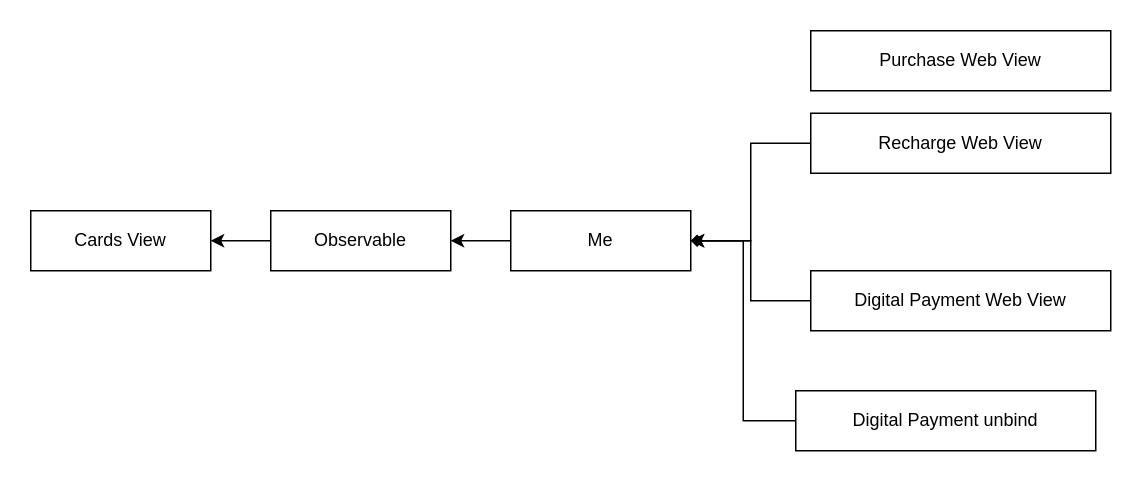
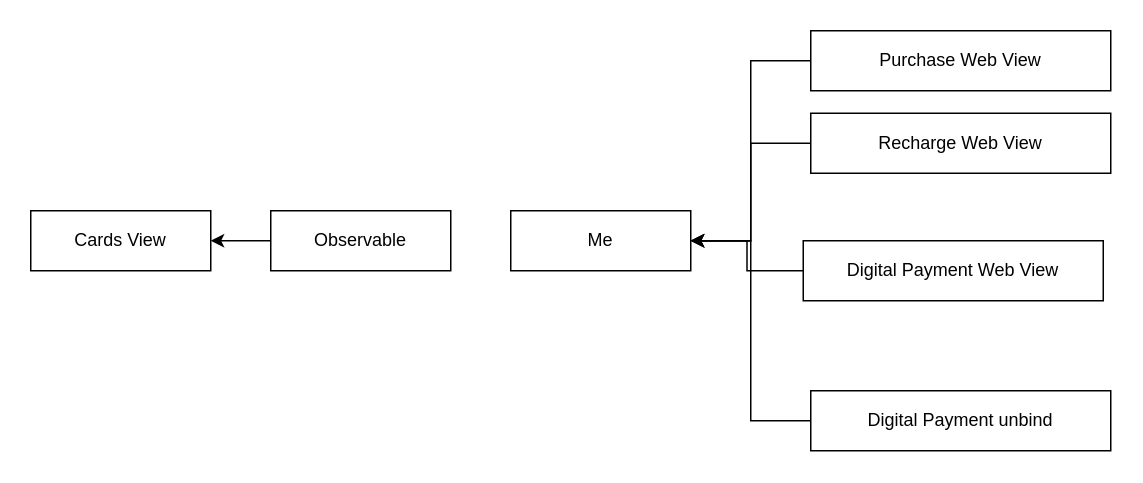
edge "Purchase Web View" -> "Me": added
edge "Recharge Web View" -> "Me": arrowhead diamond -> classic
edge "Me" -> "Observable": removed
node "Digital Payment Web View": moved (961, 301) -> (953, 271)
node "Digital Payment unbind": moved (946, 421) -> (961, 421)
